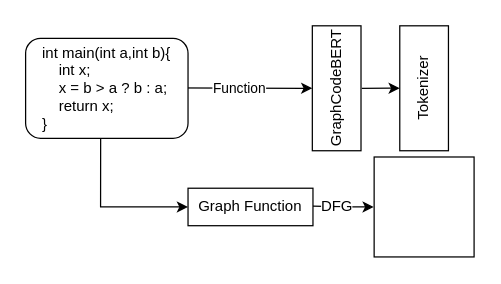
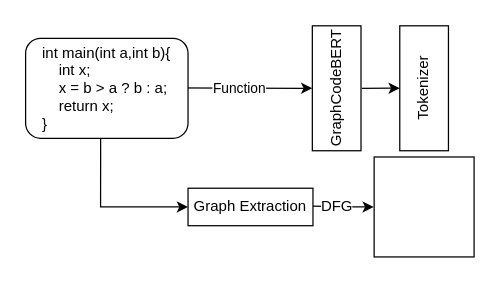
node "Graph Function": label "Graph Function" -> "Graph Extraction"
